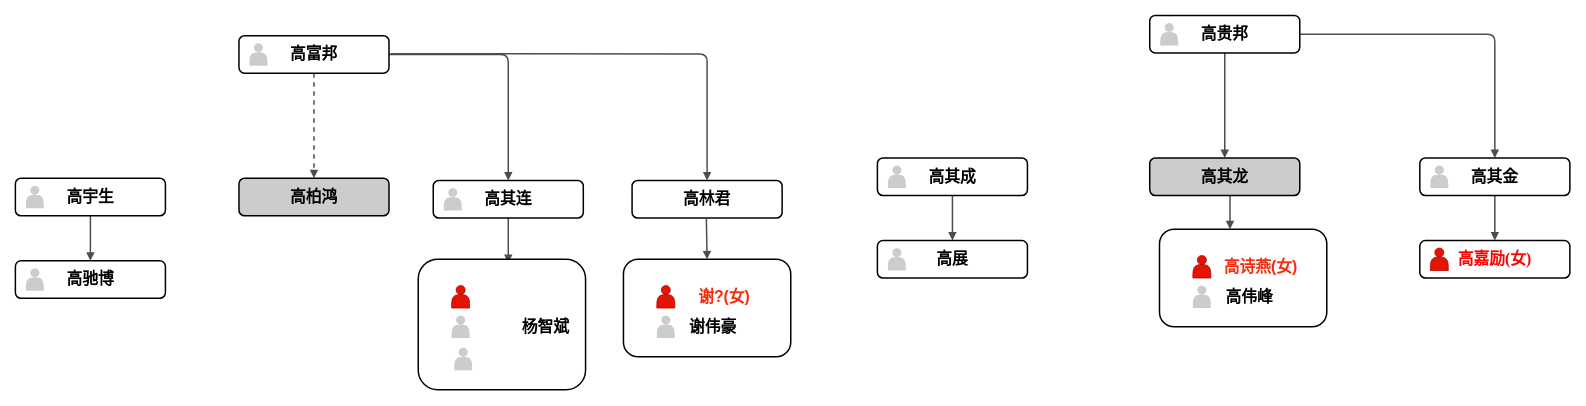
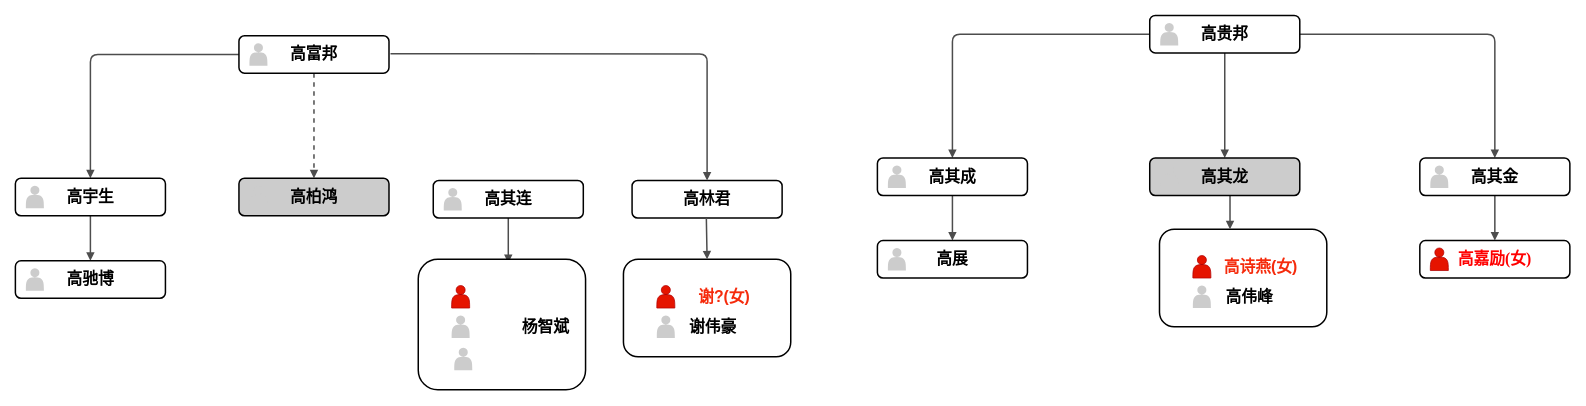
edge "高贵邦" -> "高其成": added
edge "高富邦" -> "高宇生": added
edge "高富邦" -> "高其连": removed
